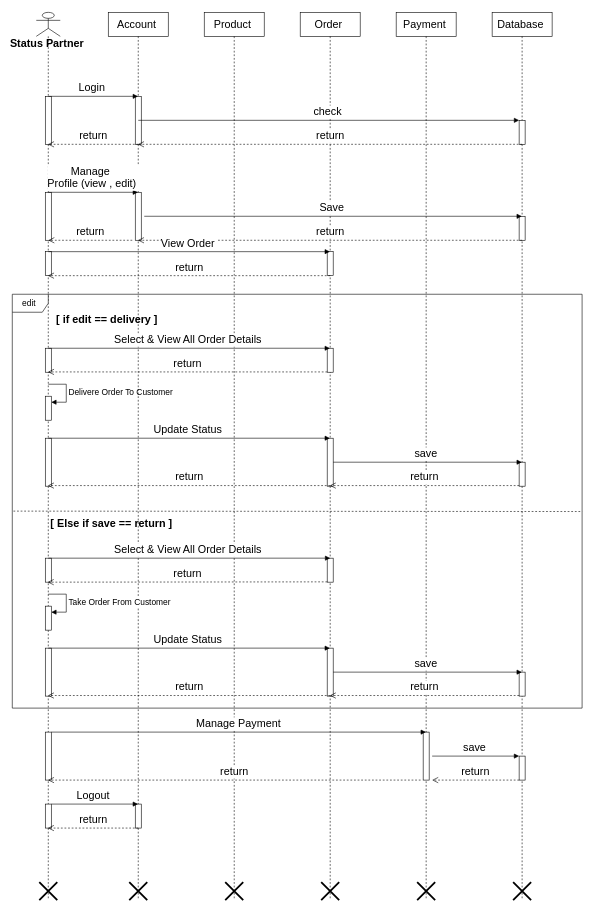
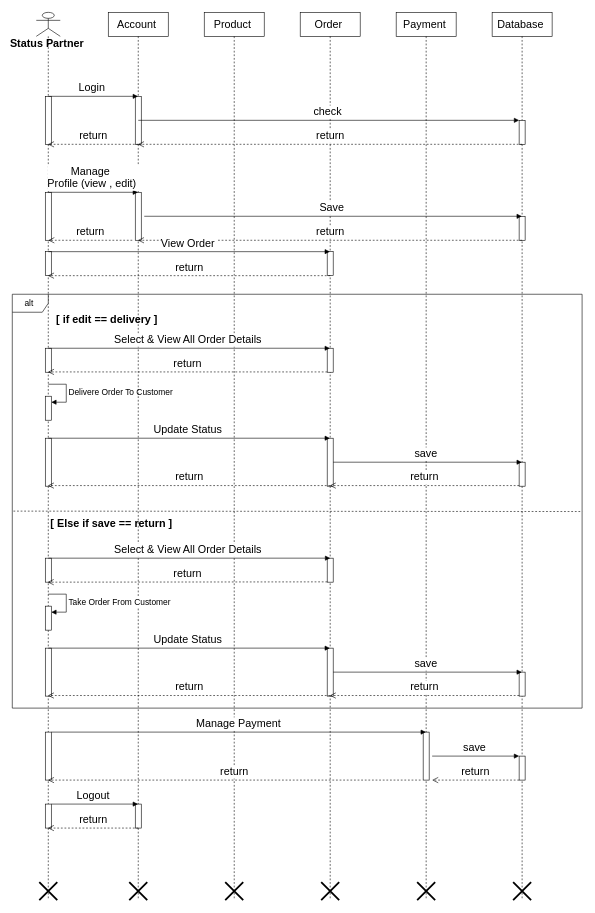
node "edit": label "edit" -> "alt"
